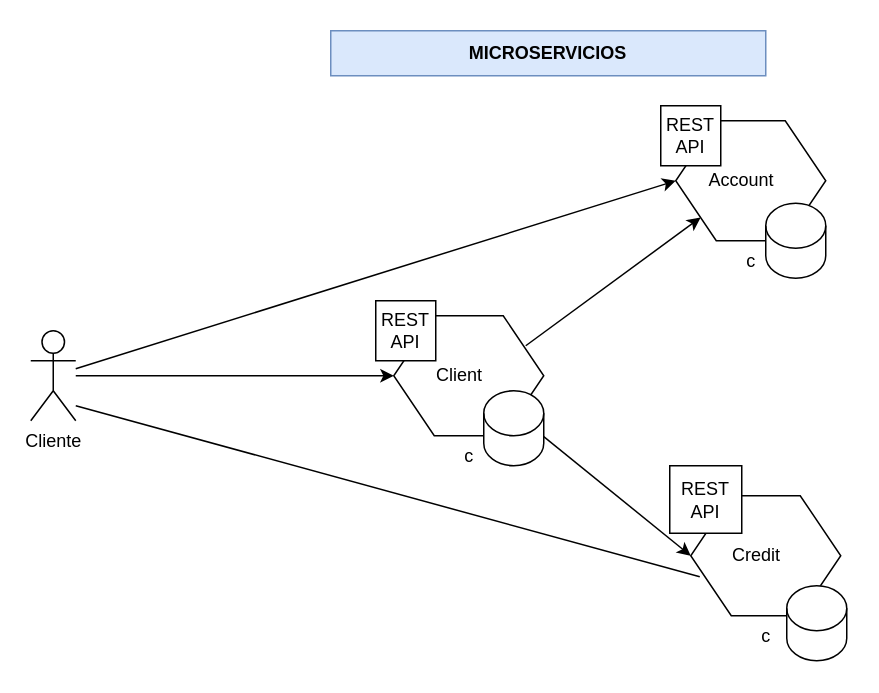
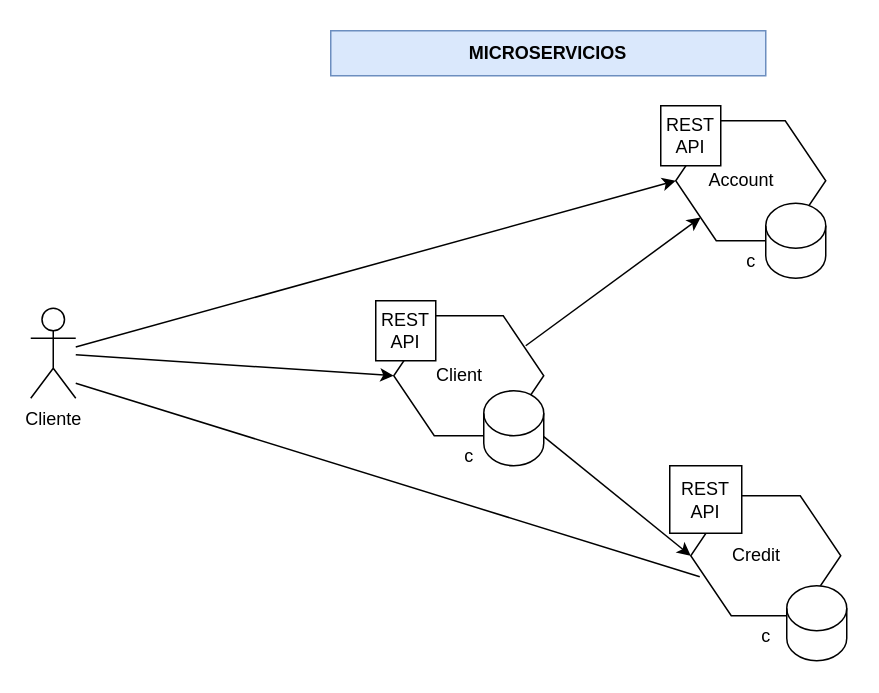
node "Cliente": moved (53, 376) -> (53, 353)
